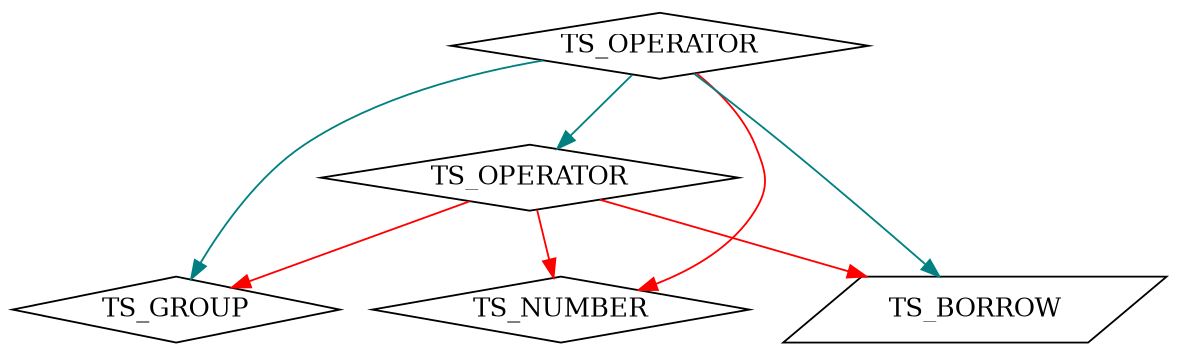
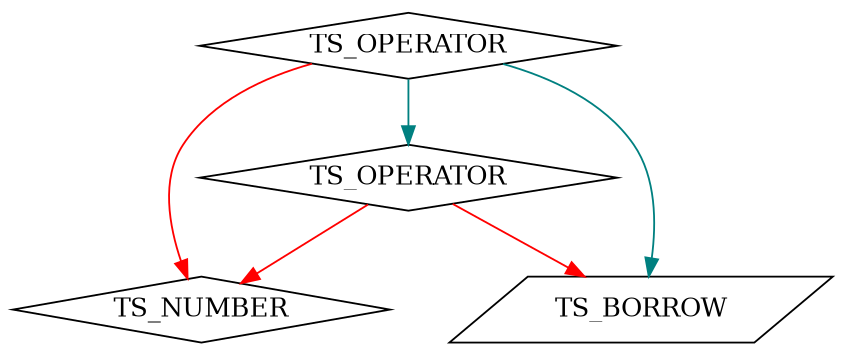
node "TS_GROUP": removed
